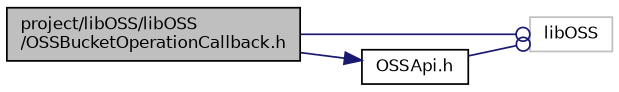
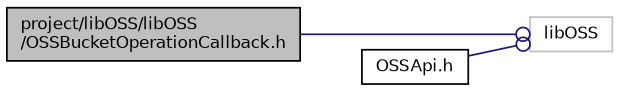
edge "project/libOSS/libOSS /OSSBucketOperationCallback.h" -> "OSSApi.h": removed
